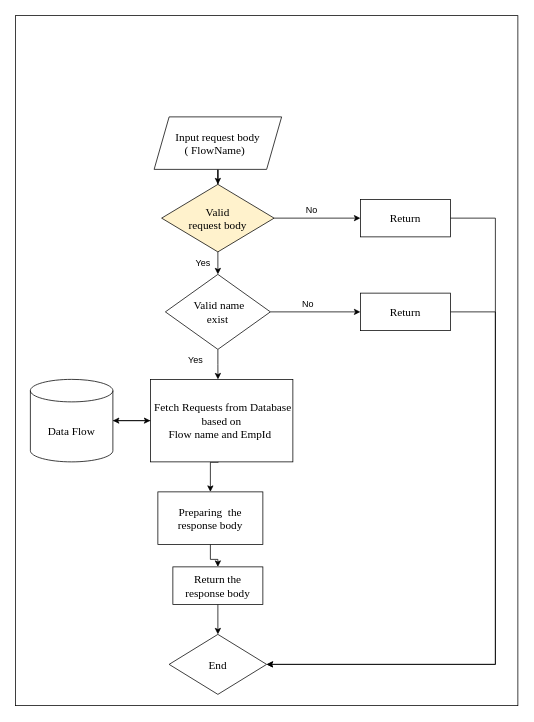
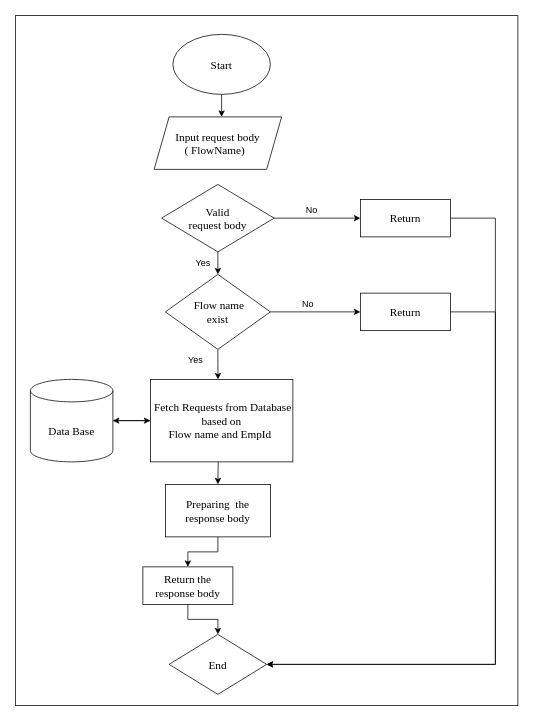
node "Start": added
edge "Start" -> "Input request body ( FlowName)": added
edge "Input request body ( FlowName)" -> "Valid request body": removed
node "Valid request body": fillcolor #fff2cc -> #ffffff
node "Valid name exist": label "Valid name exist" -> "Flow name exist"
node "Data Flow": label "Data Flow" -> "Data Base"
node "Preparing the response body": moved (210, 518) -> (218, 510)
node "Return the response body": moved (218, 585) -> (188, 585)
